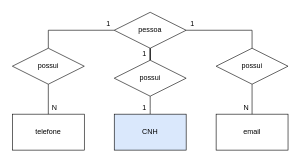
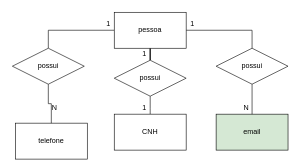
node "pessoa": shape diamond -> rectangle
node "telefone": moved (48, 132) -> (51, 141)
node "CNH": fillcolor #dae8fc -> #ffffff
node "email": fillcolor #ffffff -> #d5e8d4
